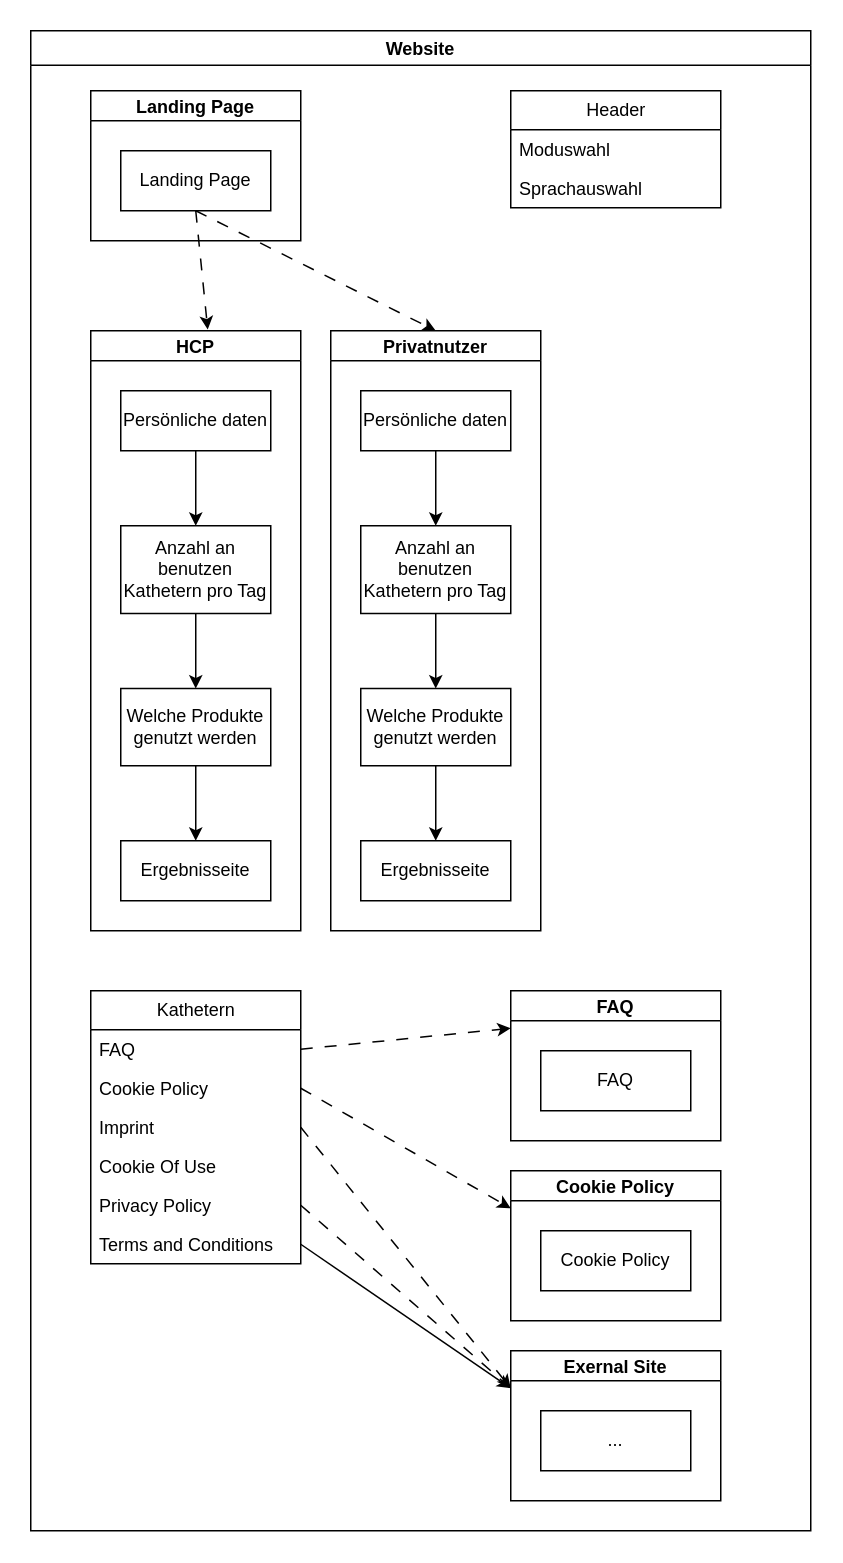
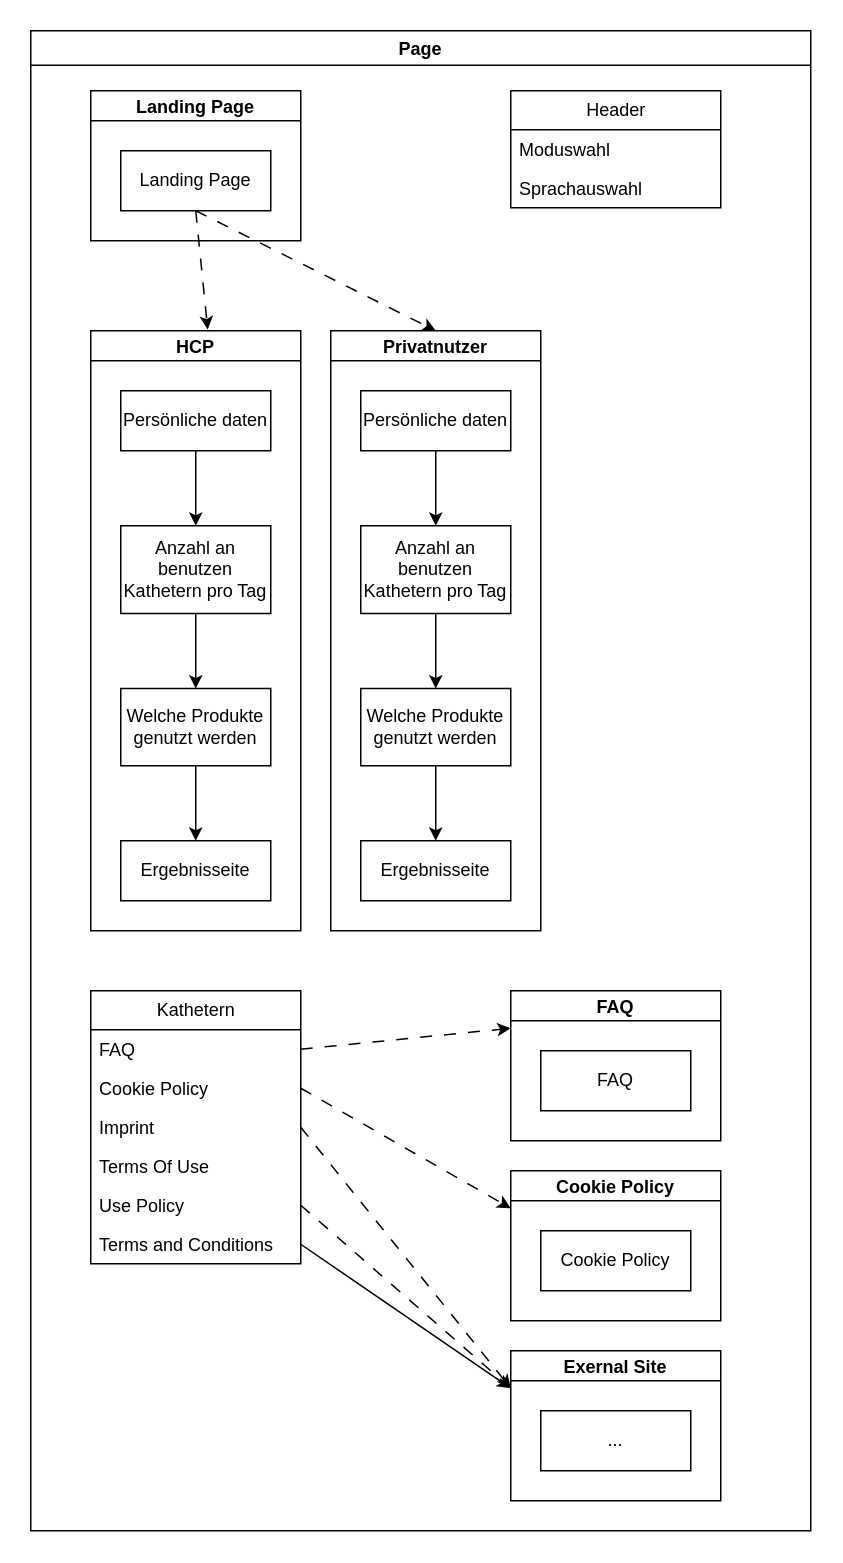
node "Website": label "Website" -> "Page"
node "Cookie Of Use": label "Cookie Of Use" -> "Terms Of Use"
node "Privacy Policy": label "Privacy Policy" -> "Use Policy"
